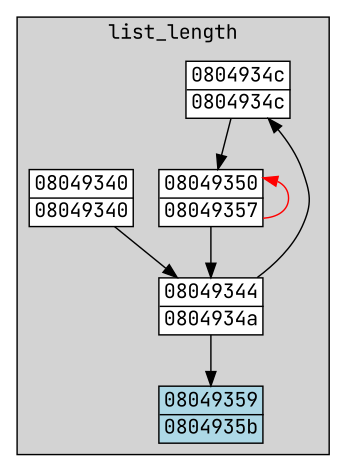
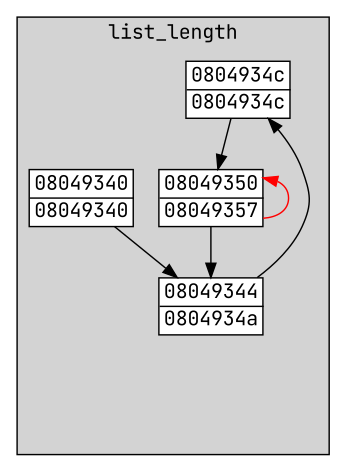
node "08049359": removed
